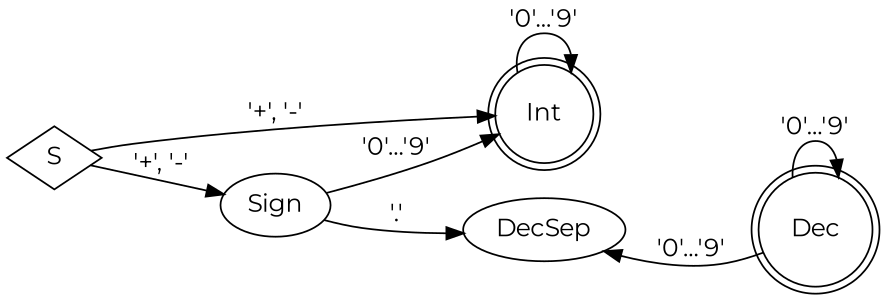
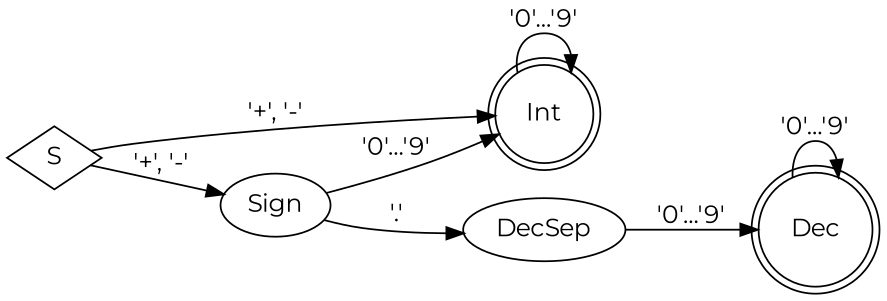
edge "Dec" -> "DecSep": reversed
